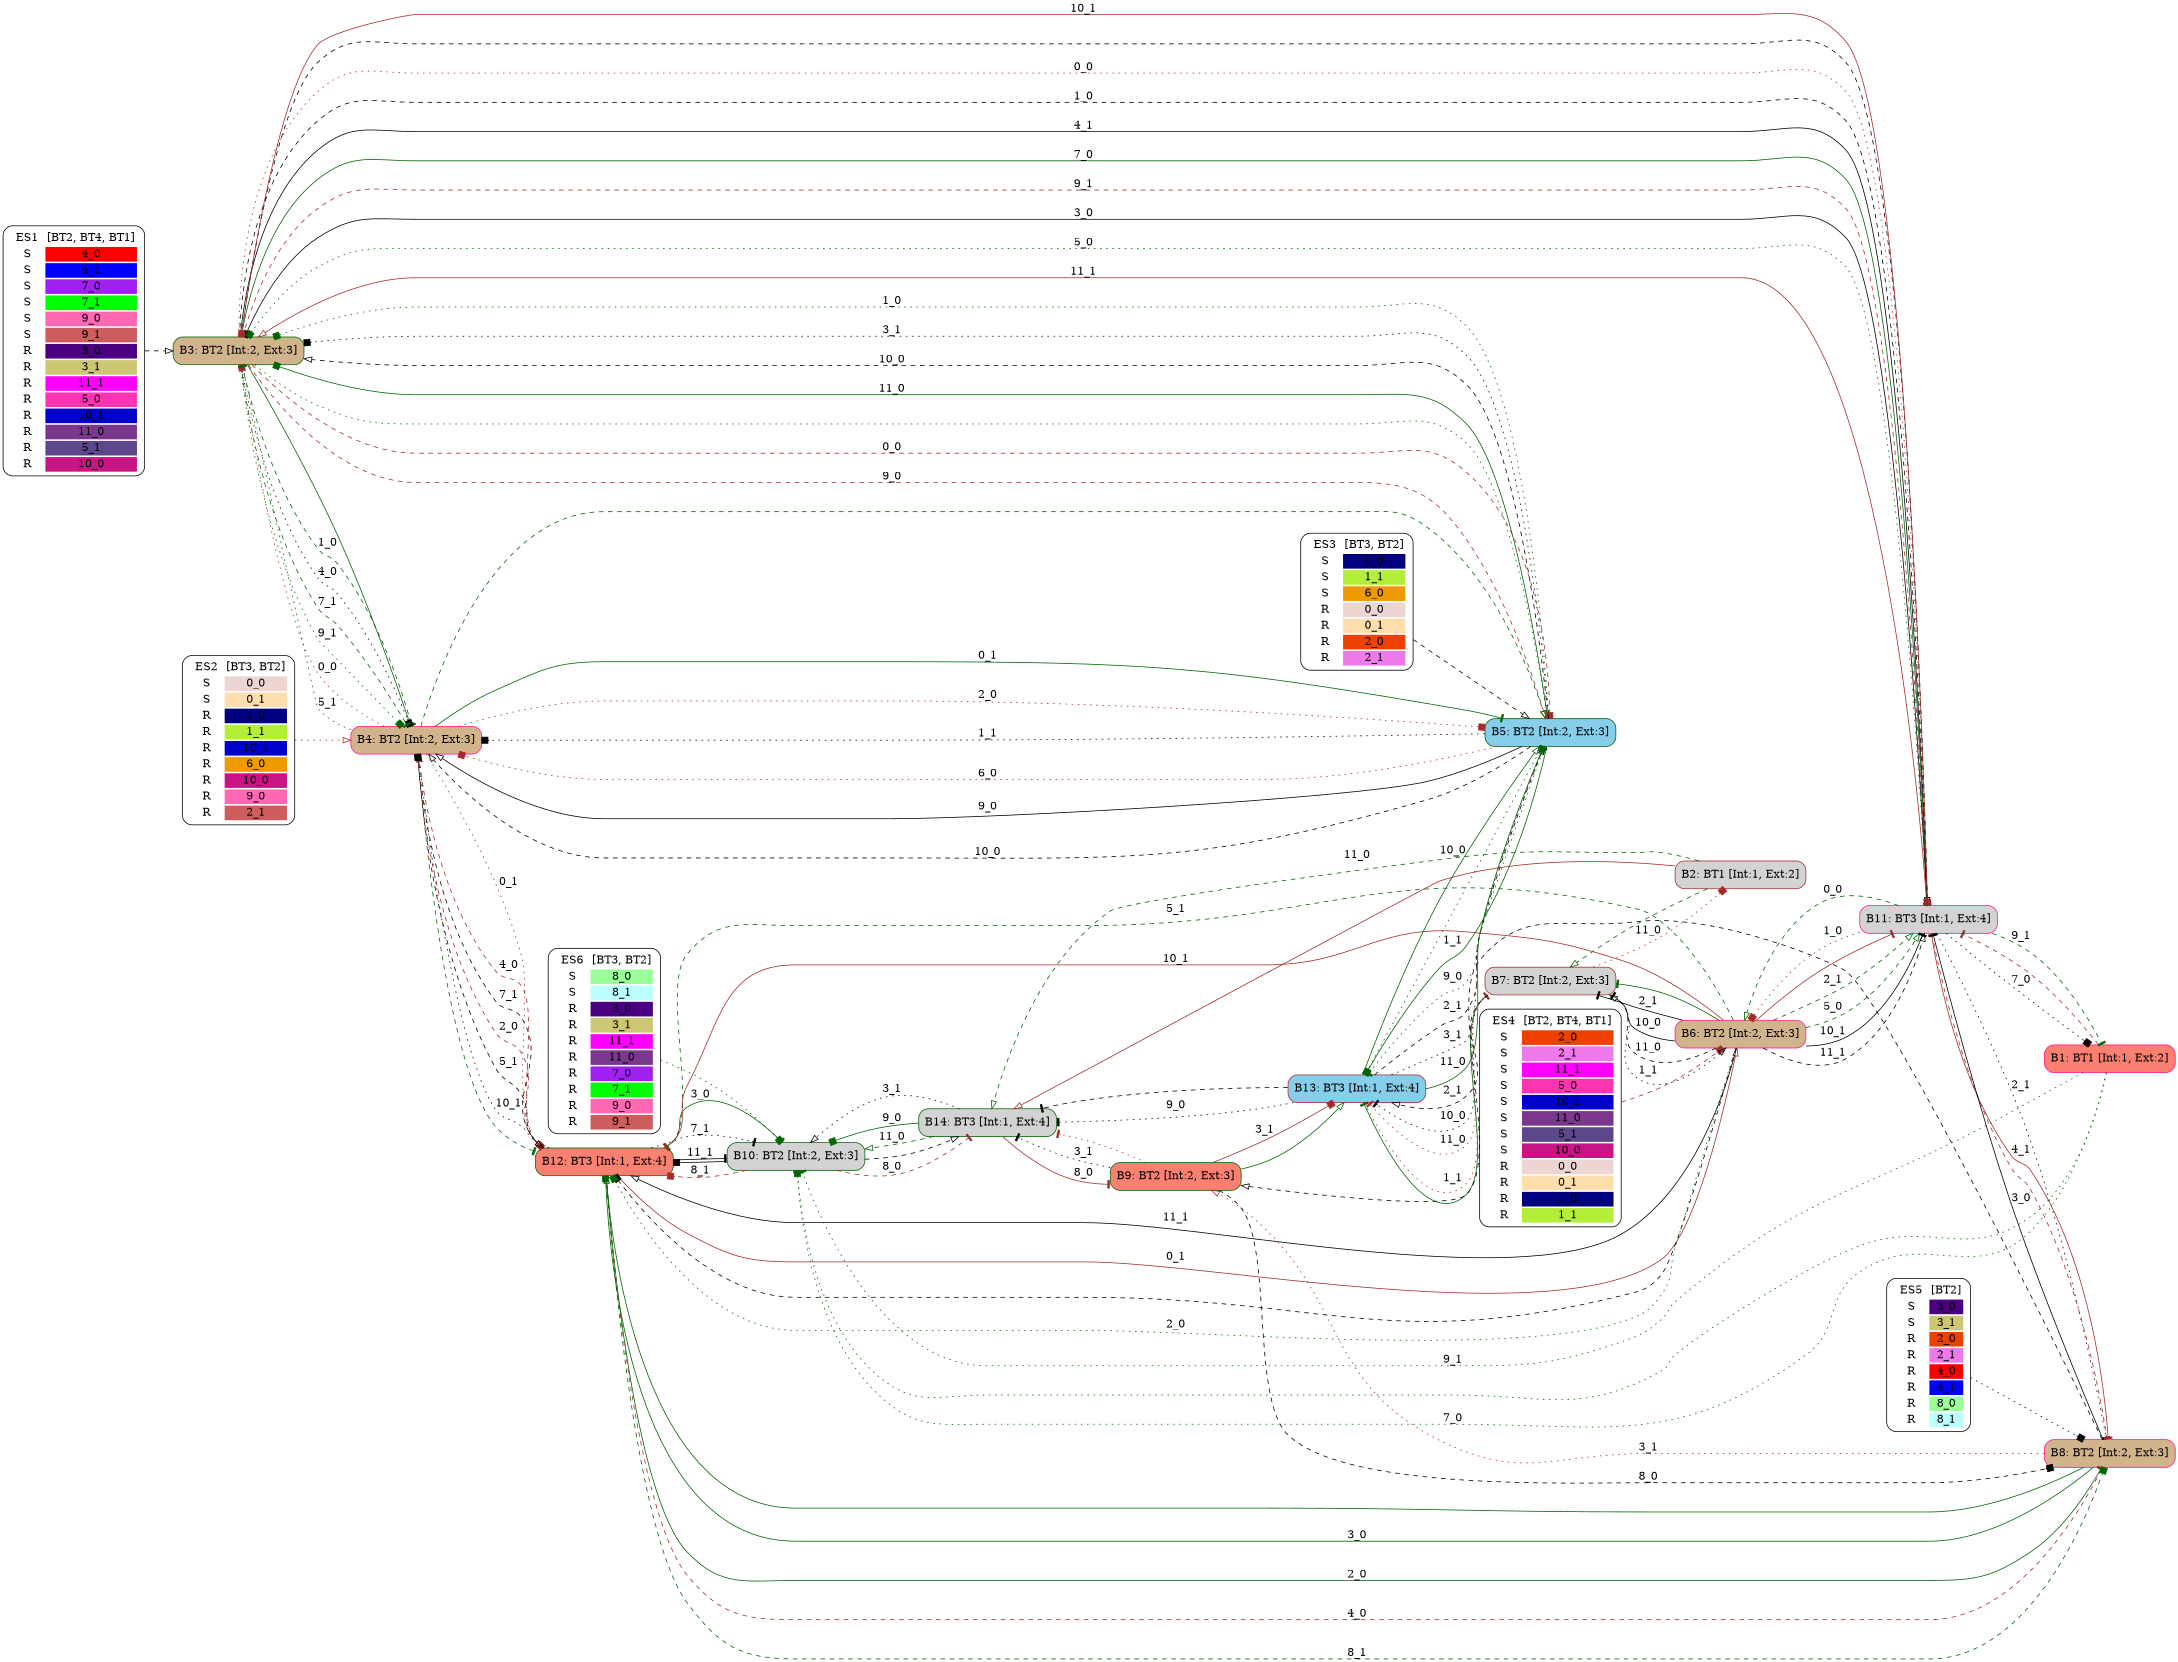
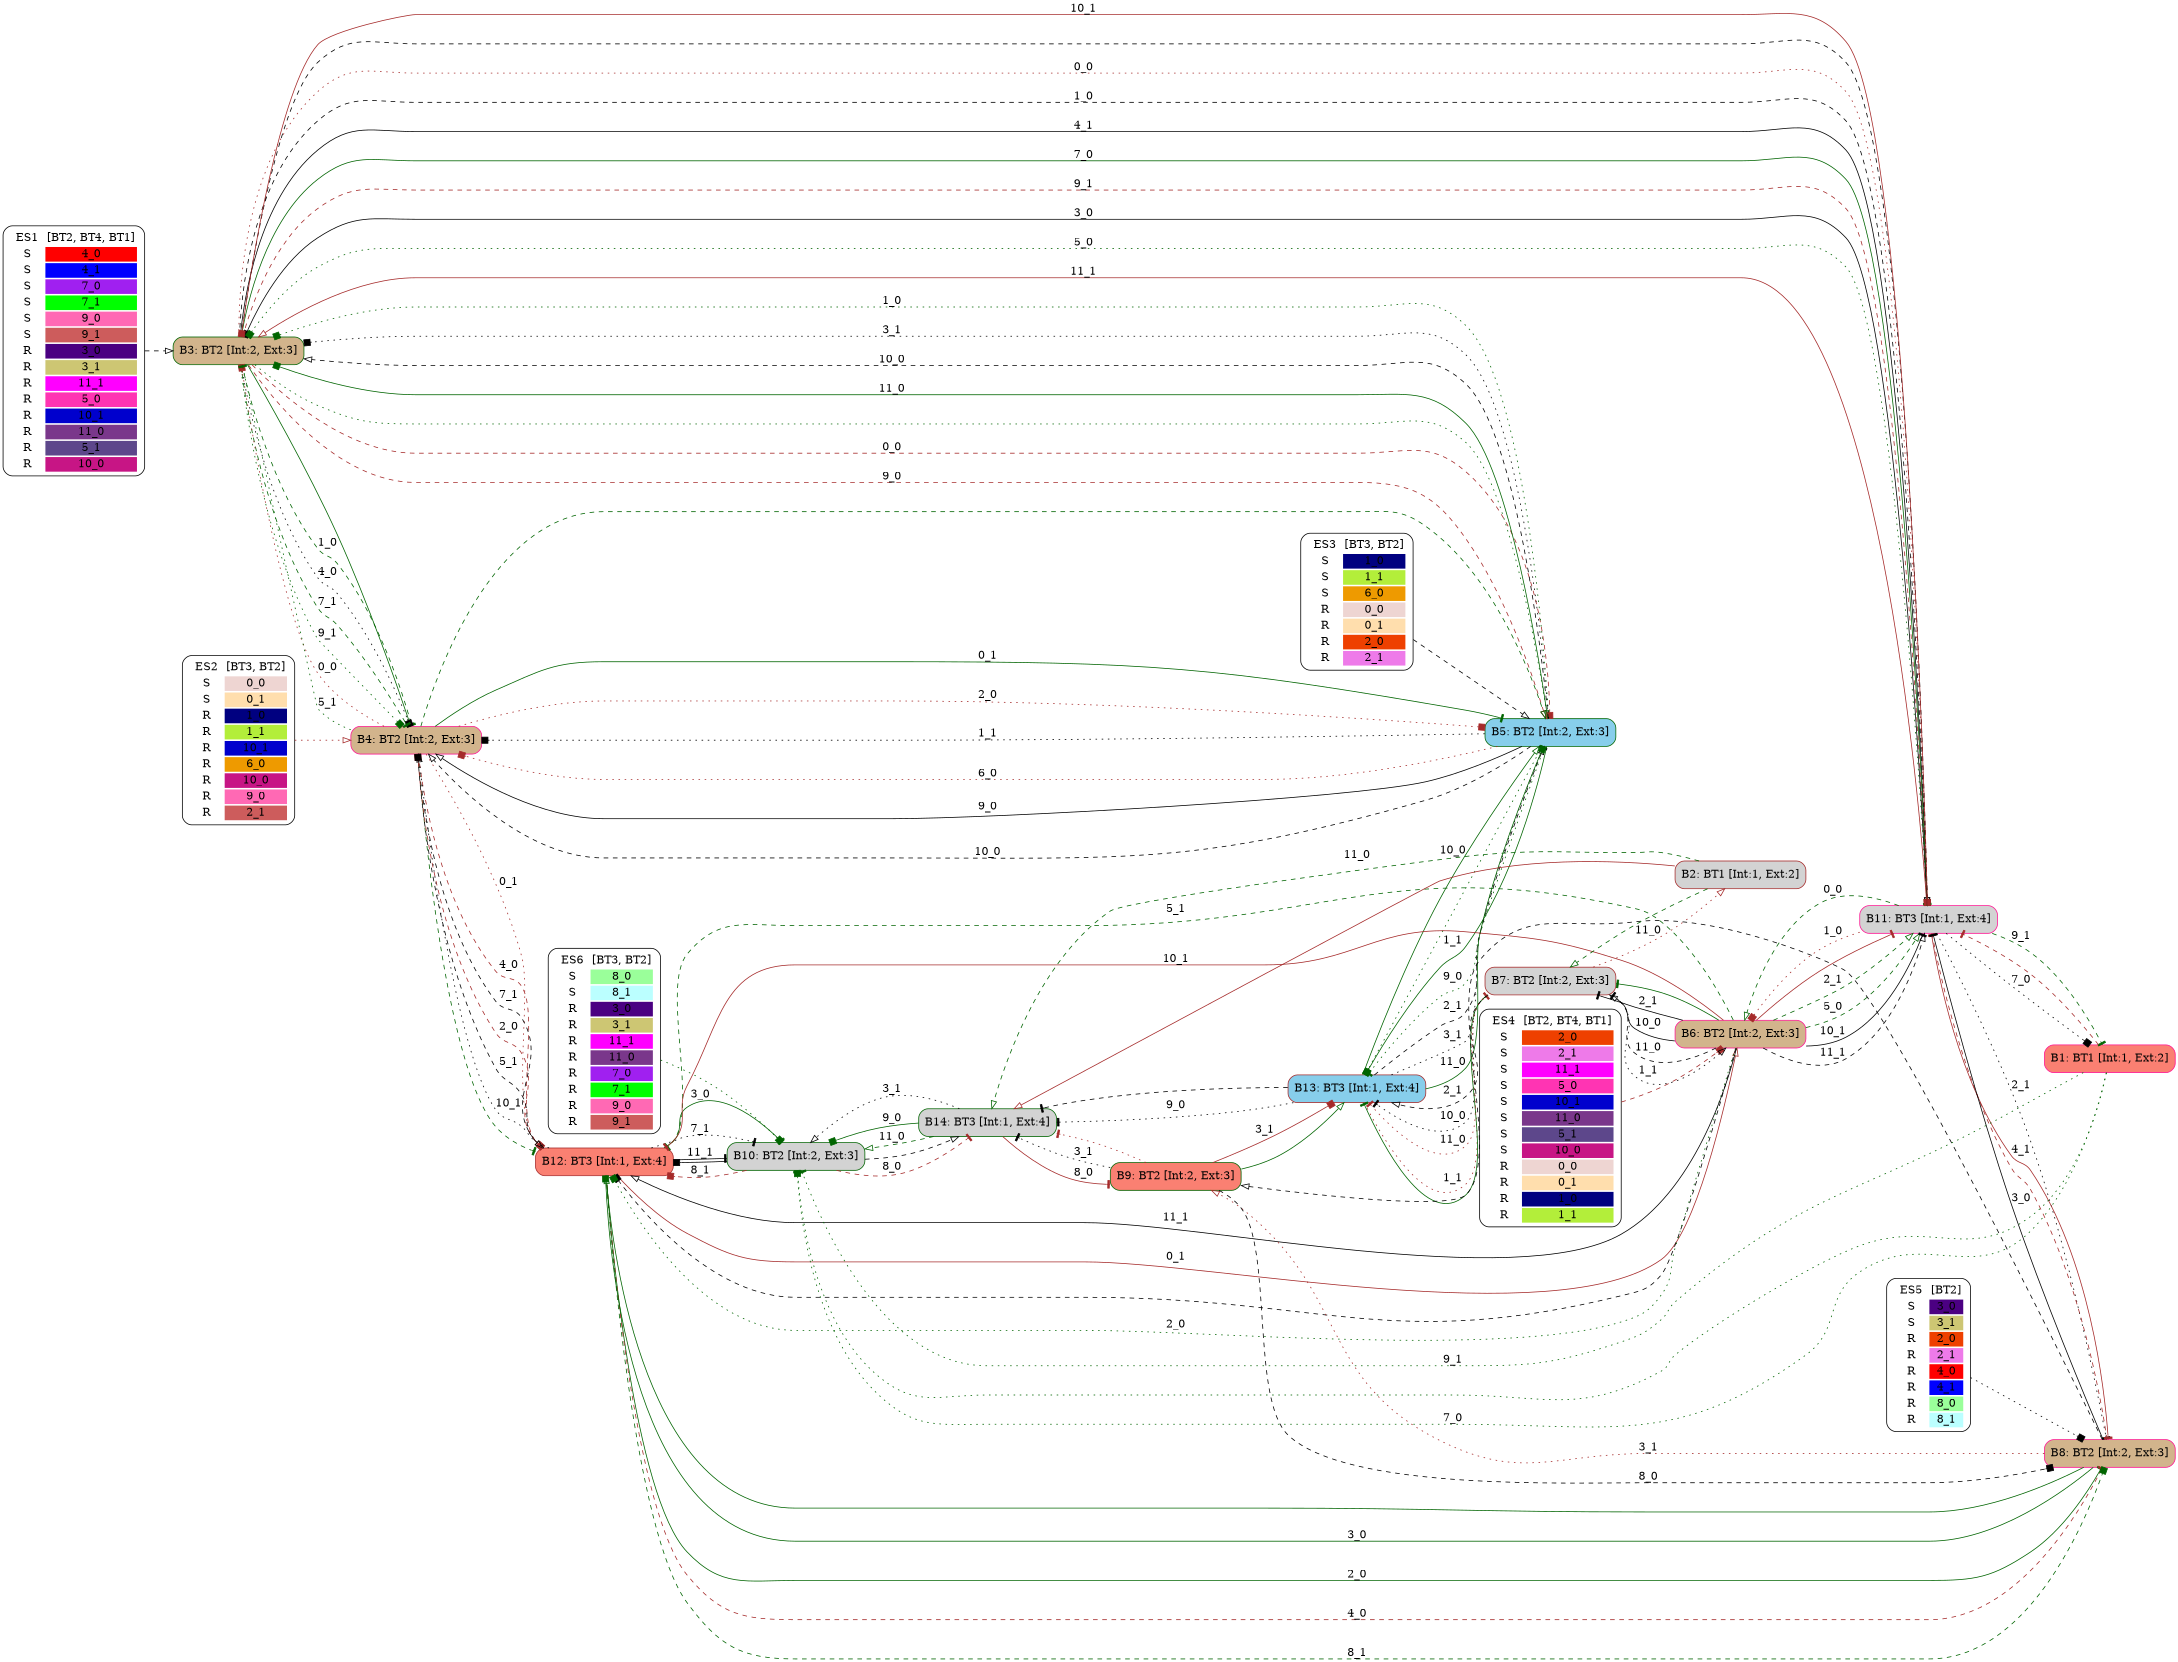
edge "B7: BT2 [Int:2, Ext:3]" -> "B2: BT1 [Int:1, Ext:2]": arrowhead box -> onormal
node "B12: BT3 [Int:1, Ext:4]": color darkgreen -> brown
